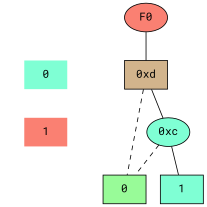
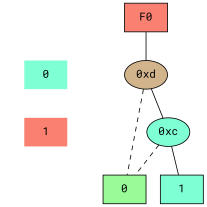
node "F0": shape ellipse -> box
node "0xd": shape box -> ellipse
